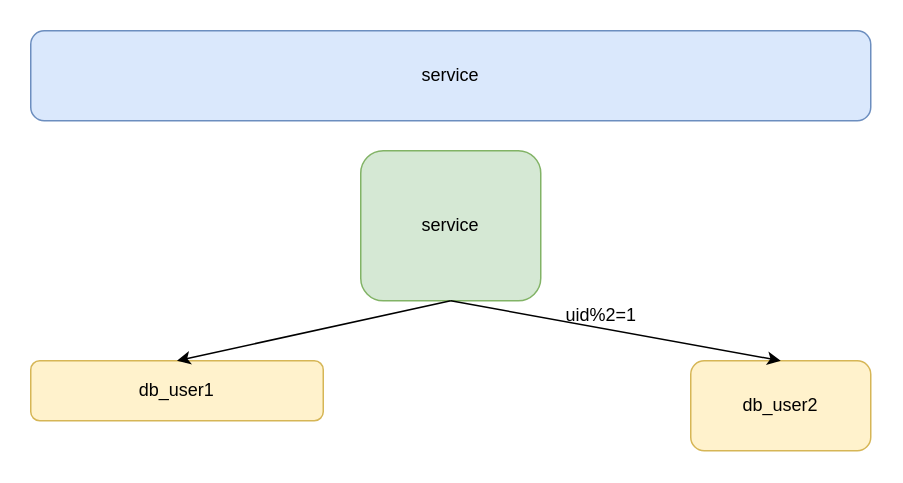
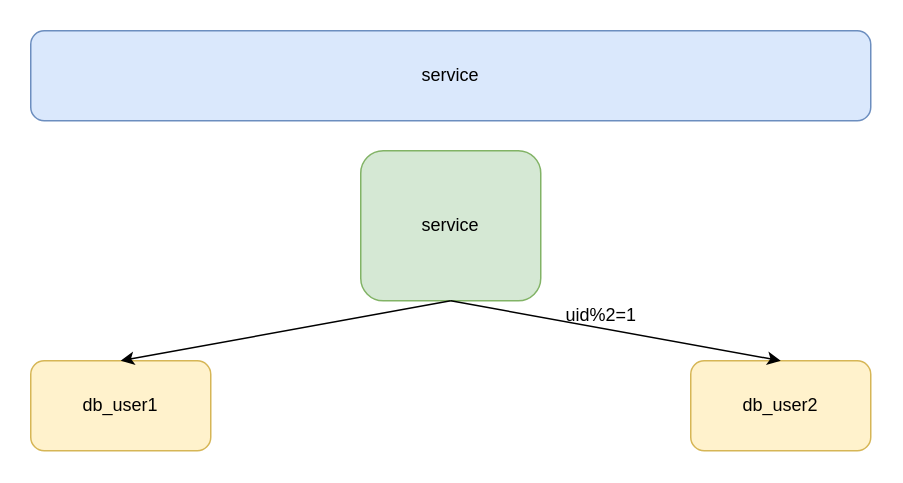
node "db_user1": size 293x60 -> 180x90
